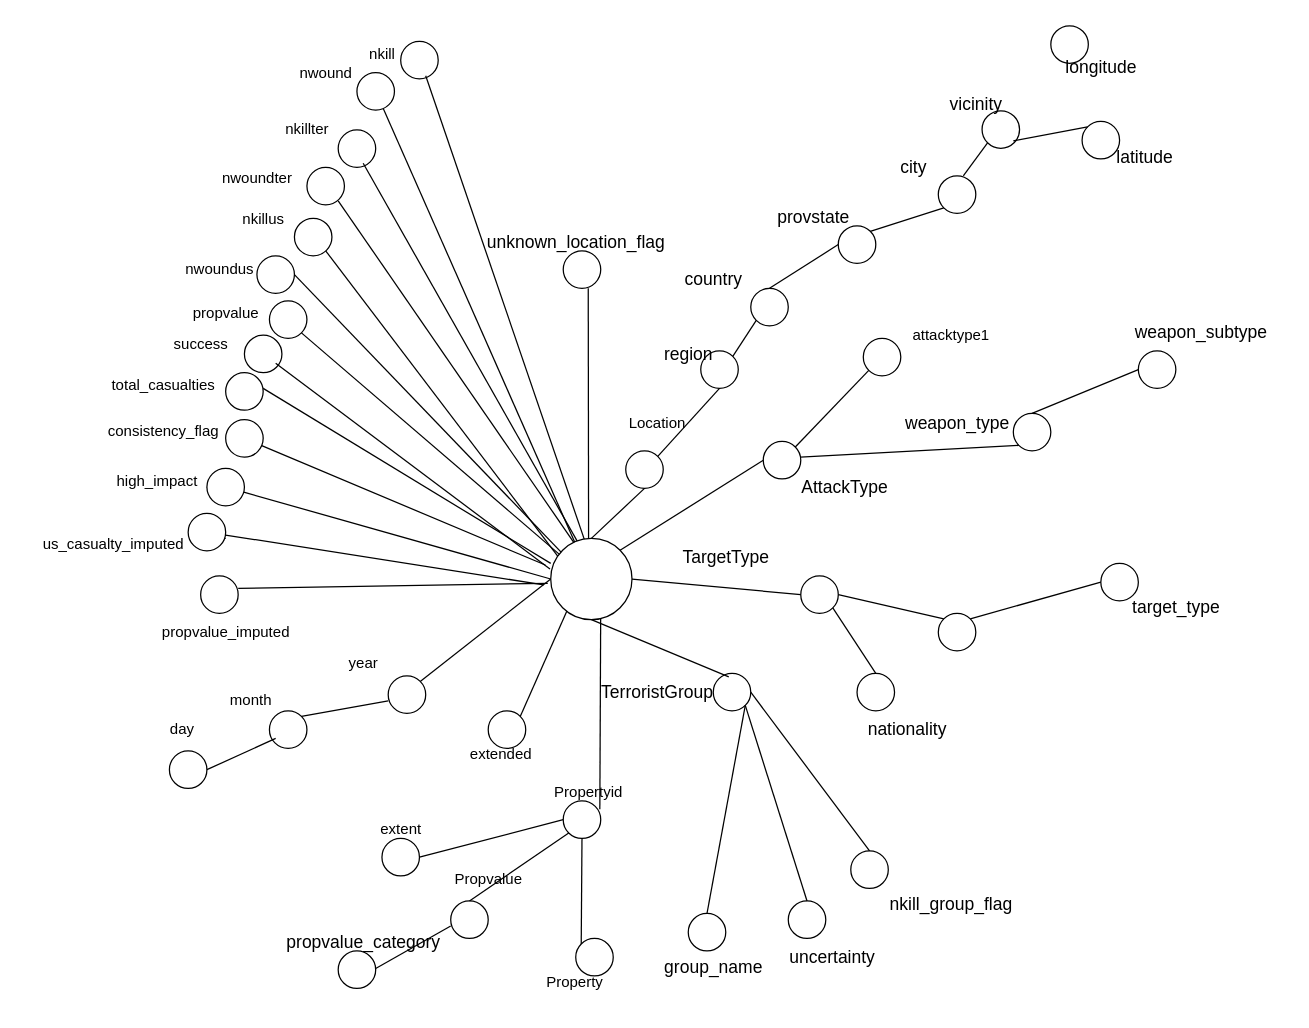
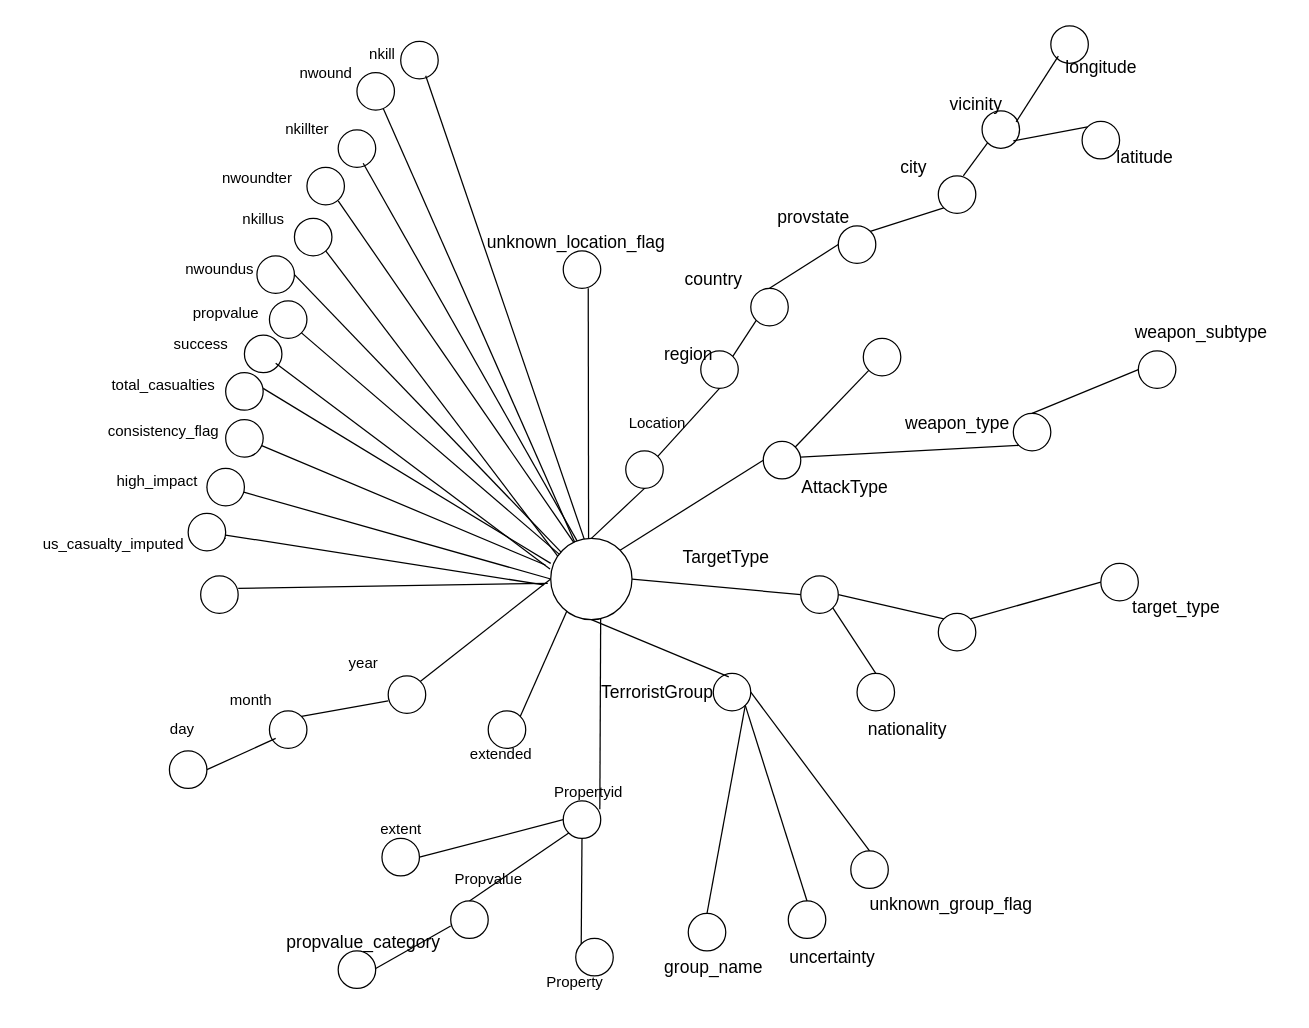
edge "longitude" -- "vicinity": added
node "attacktype1": removed
node "propvalue_imputed": removed
node "nkill_group_flag": label "nkill_group_flag" -> "unknown_group_flag"
